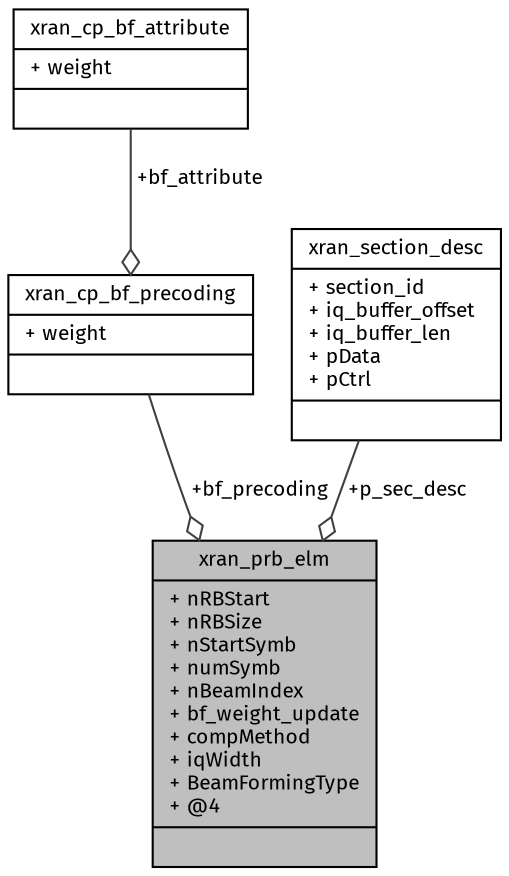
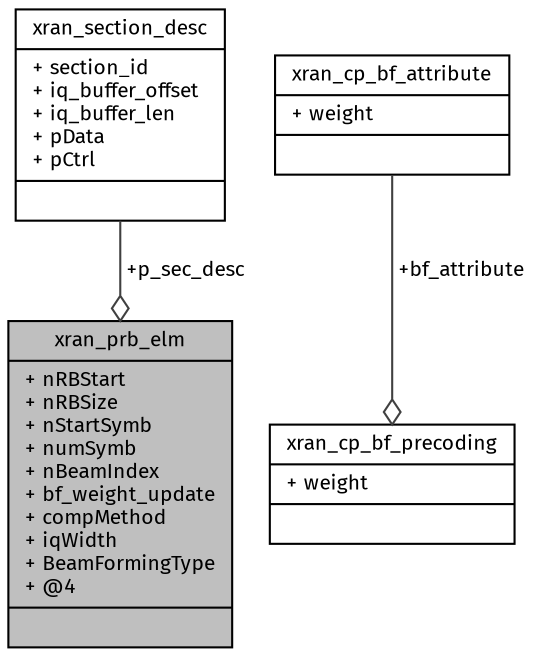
edge "xran_cp_bf_precoding" -> "xran_prb_elm": removed, label "+bf_precoding"
